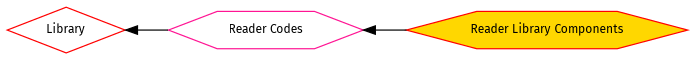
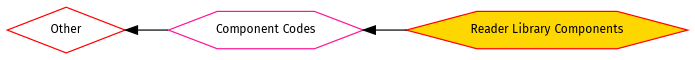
node "Library": label "Library" -> "Other"
node "Reader Codes": label "Reader Codes" -> "Component Codes"
